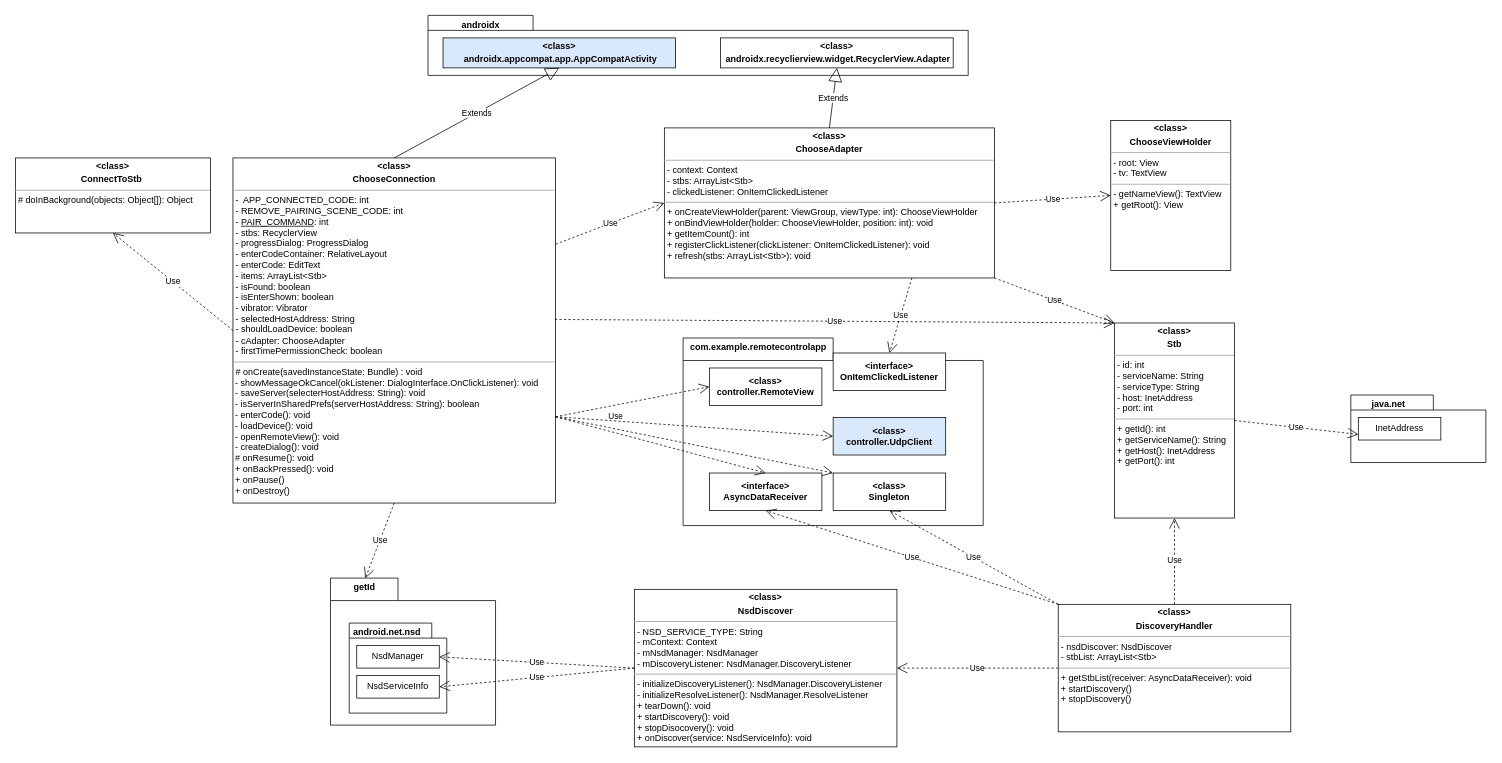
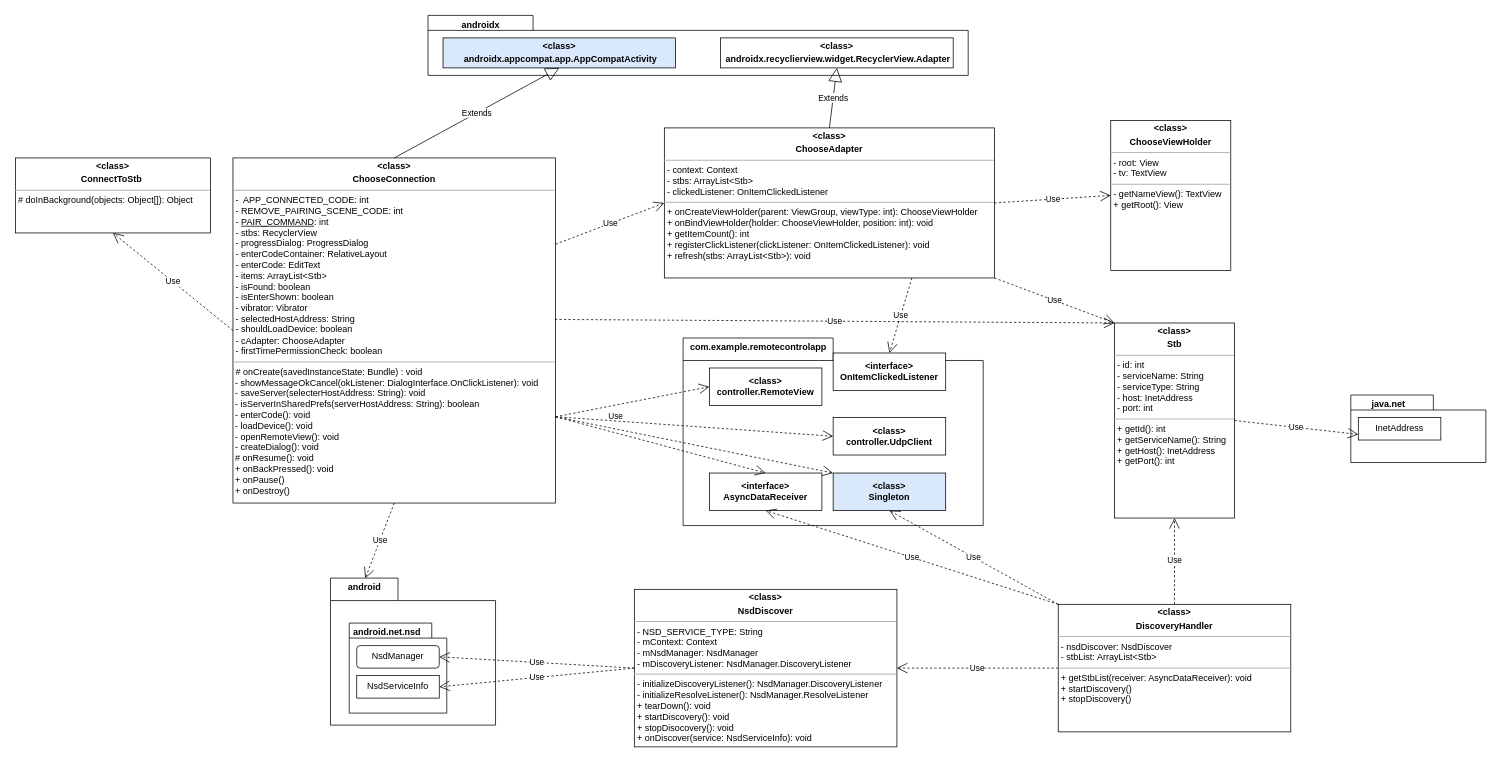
node "<class> controller.UdpClient": fillcolor #dae8fc -> #ffffff
node "<class> Singleton": fillcolor #ffffff -> #dae8fc
node "getId": label "getId" -> "android"
node "NsdManager": shape rectangle -> rounded rectangle
